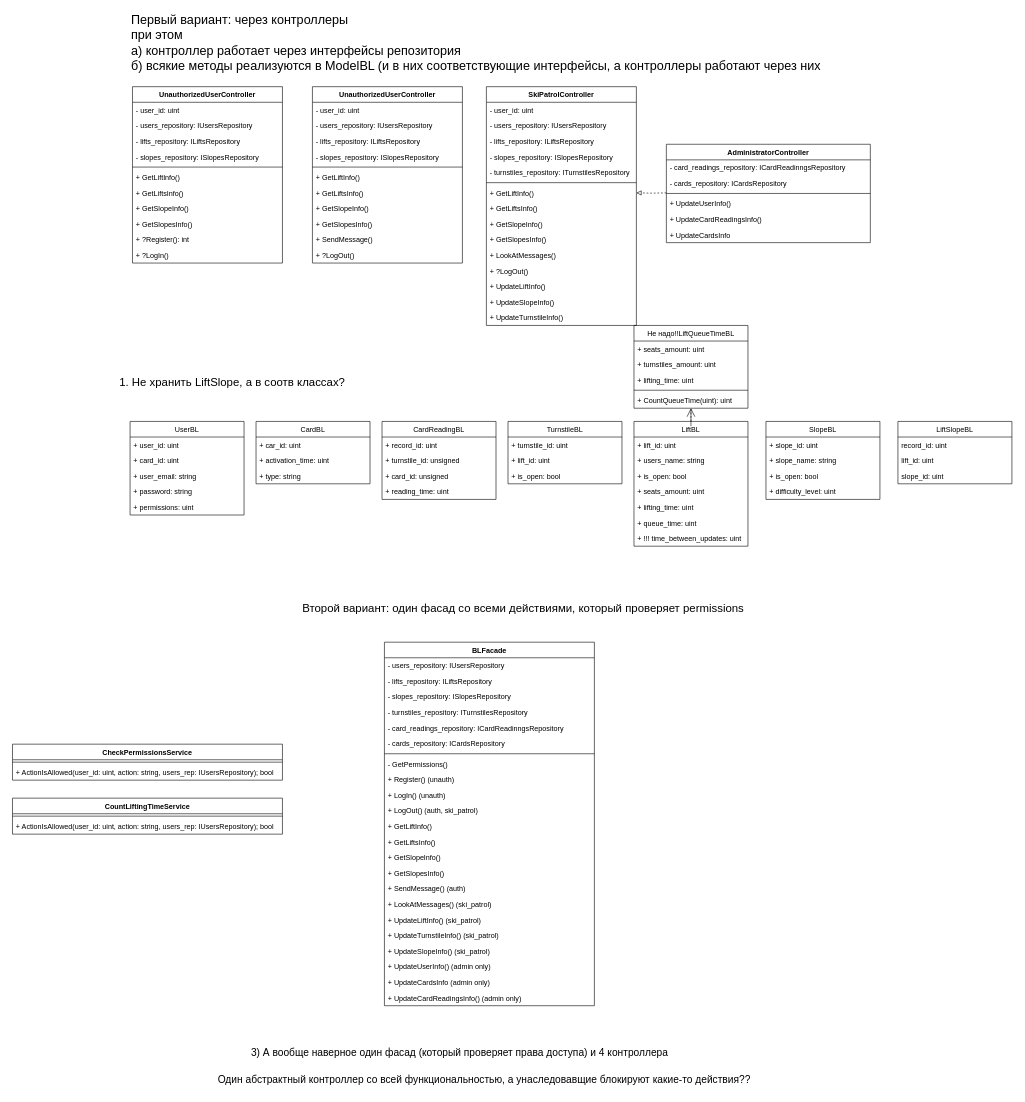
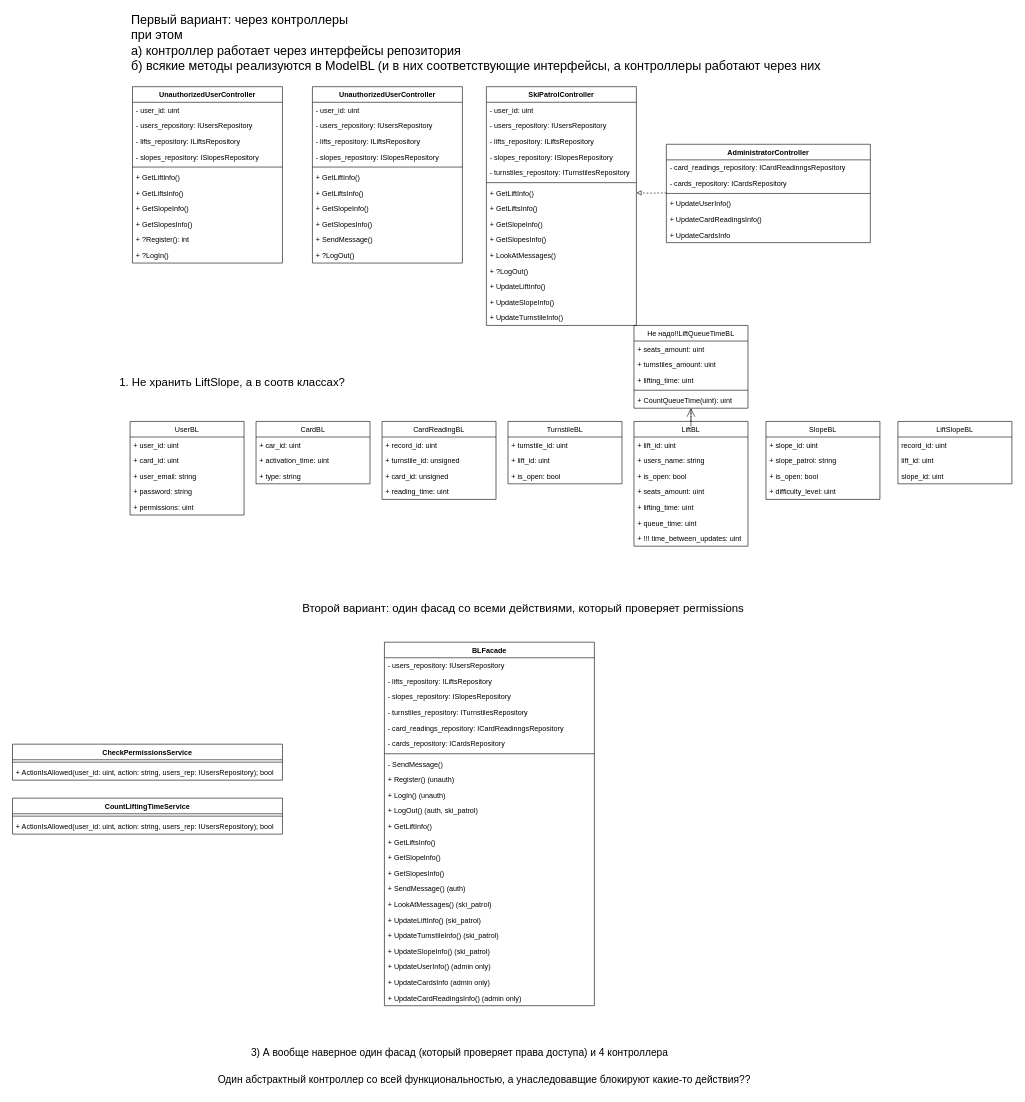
node "+ slope_name: string": label "+ slope_name: string" -> "+ slope_patrol: string"
node "- GetPermissions()": label "- GetPermissions()" -> "- SendMessage()"
